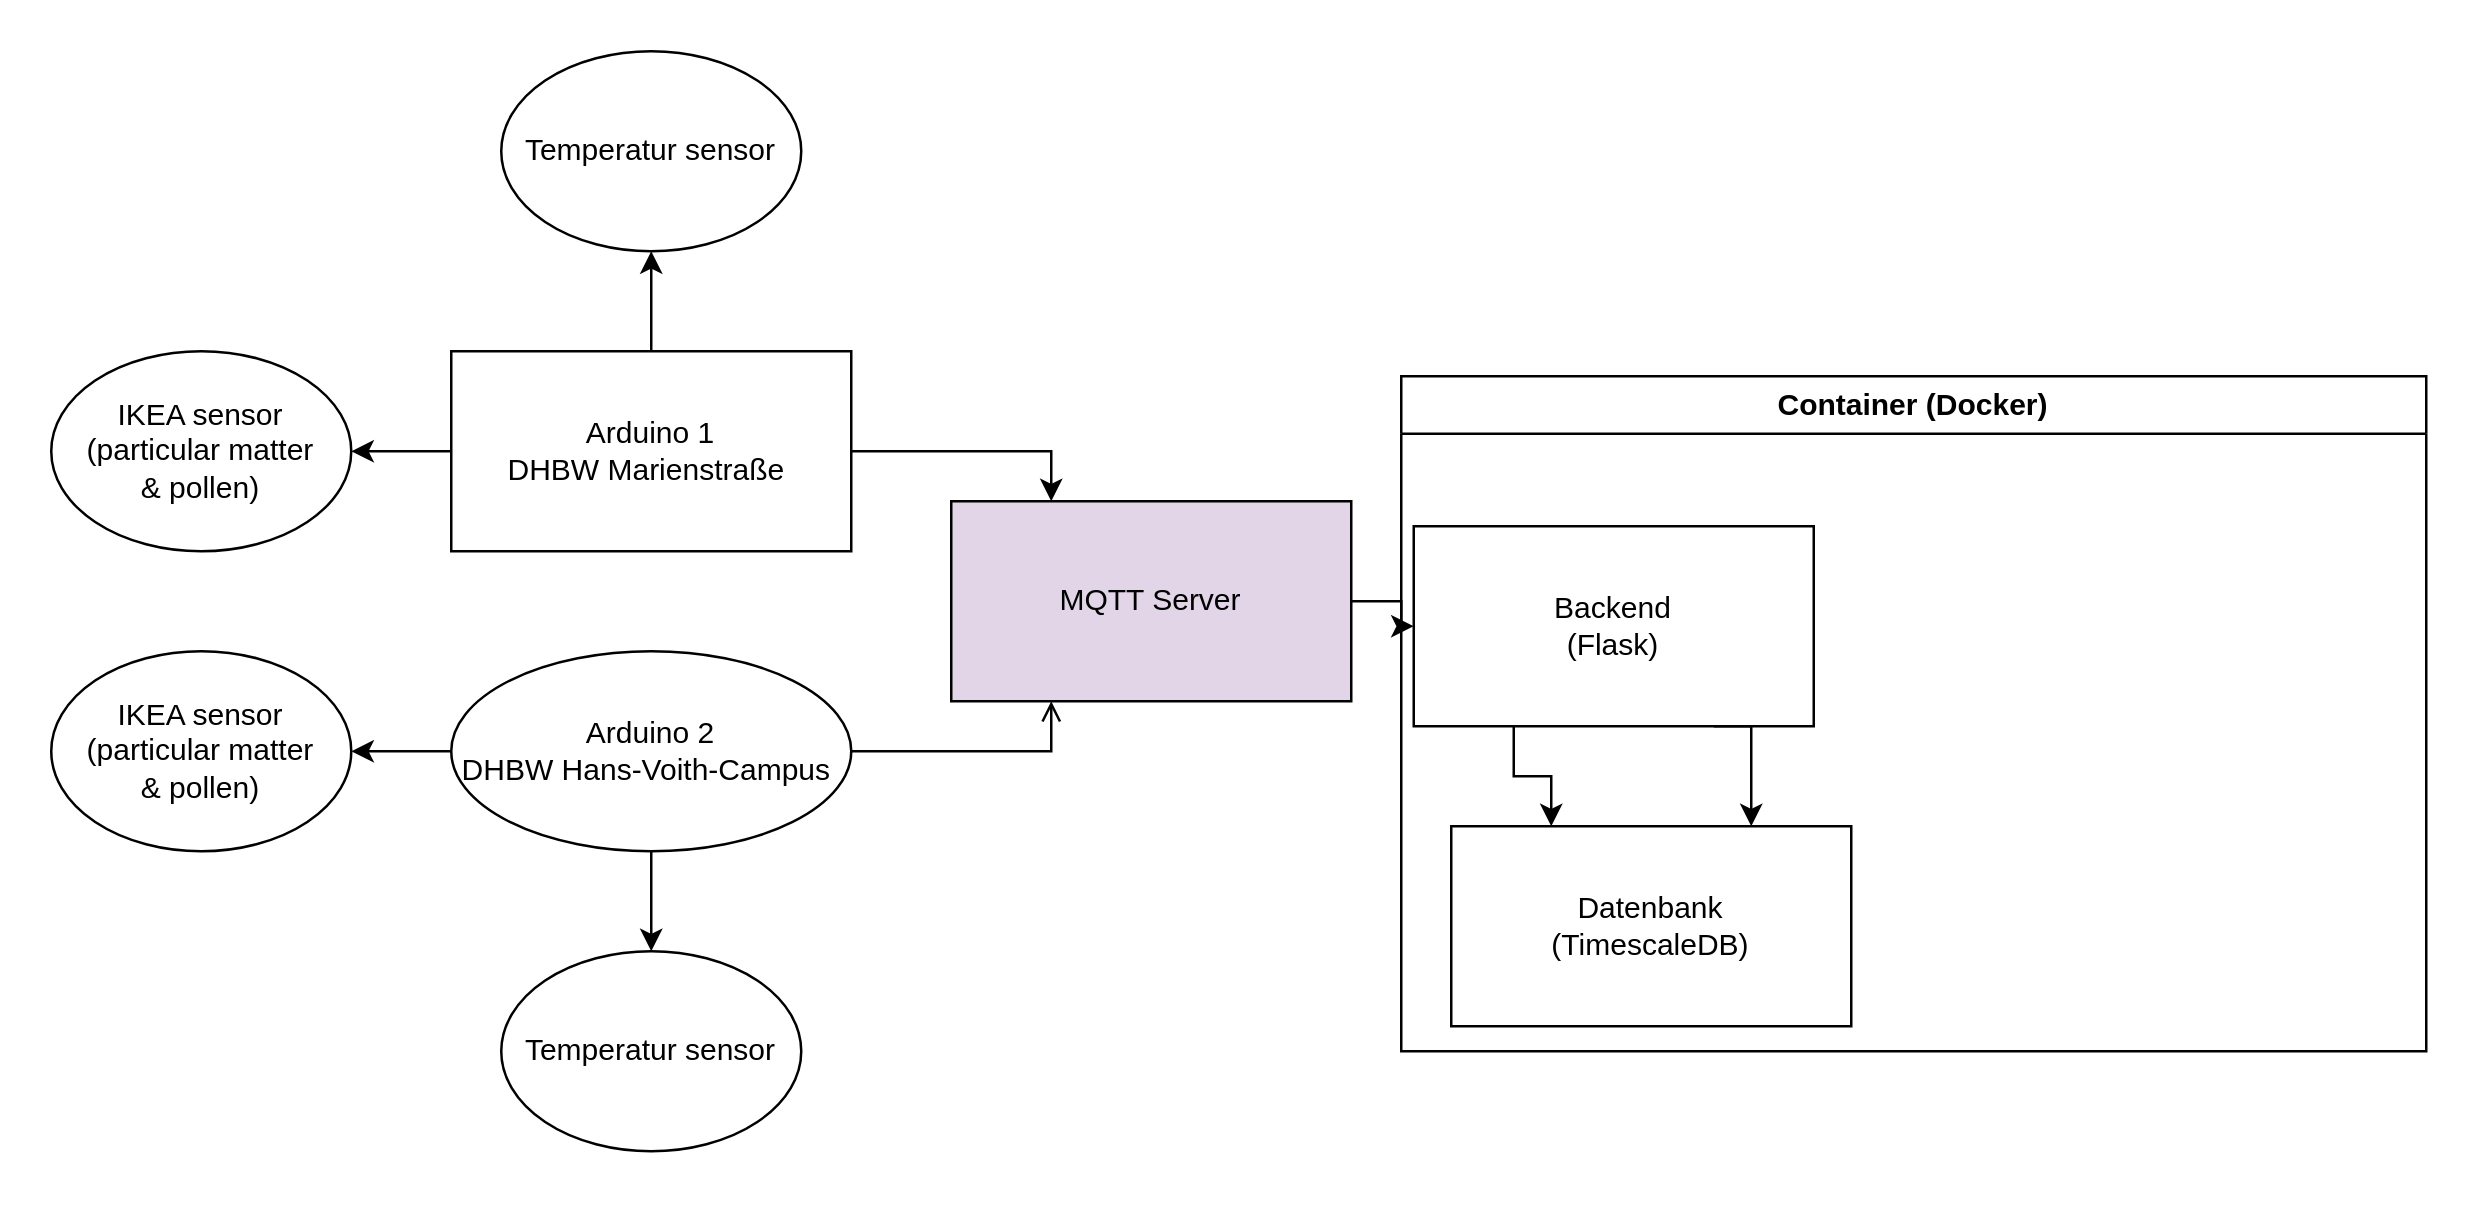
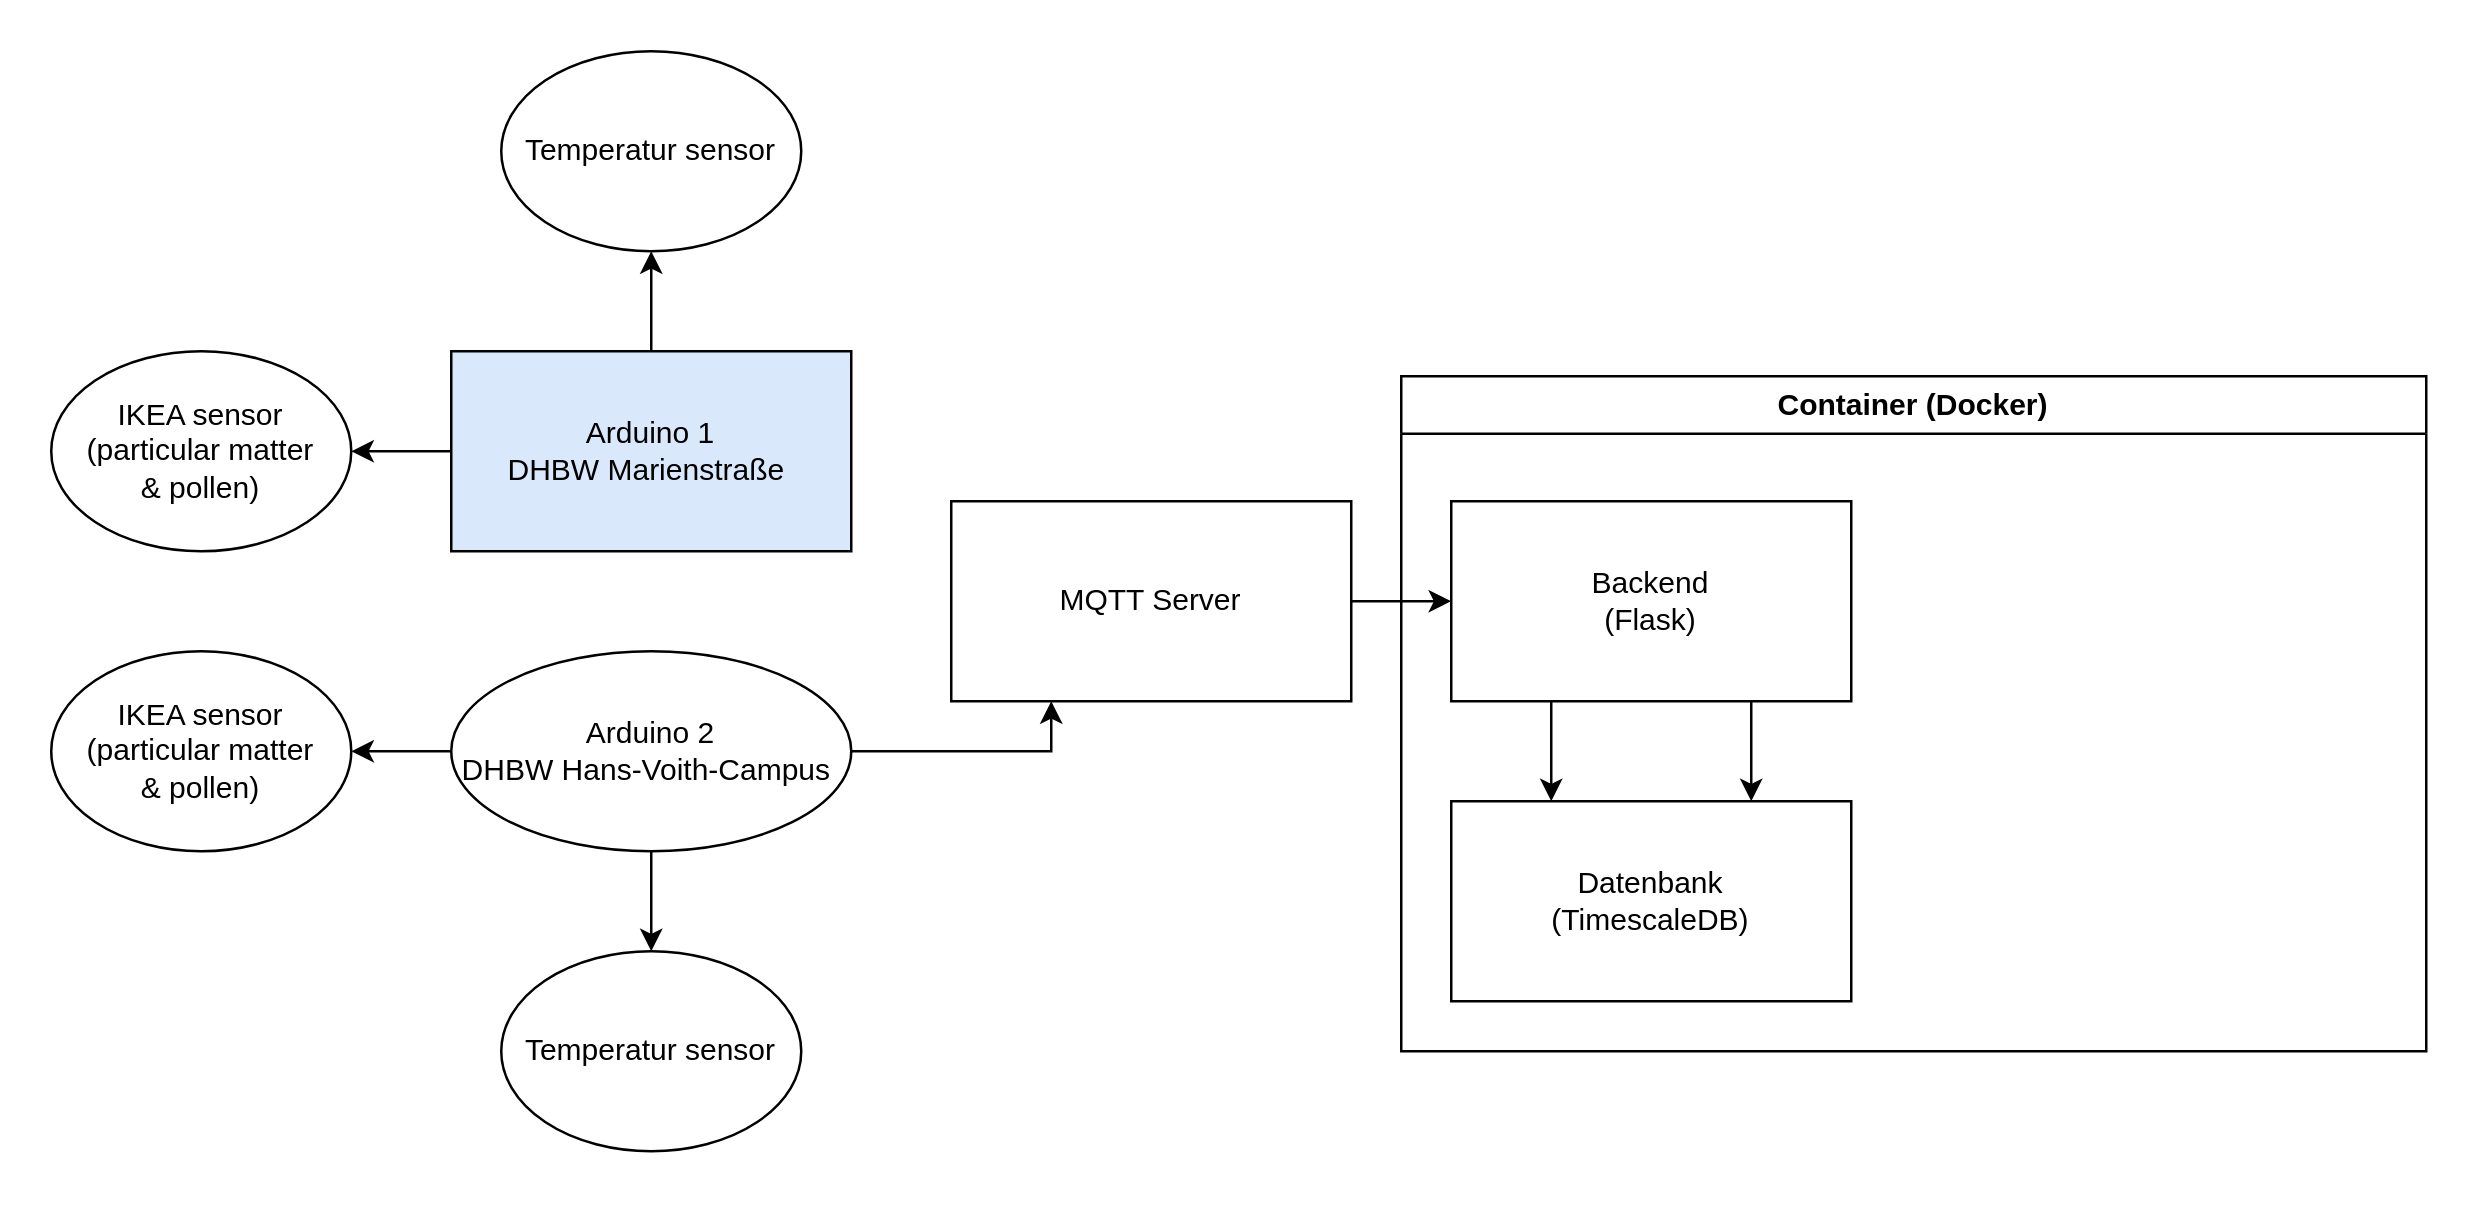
node "Arduino 1 DHBW Marienstraße": fillcolor #ffffff -> #dae8fc
edge "Arduino 1 DHBW Marienstraße" -> "MQTT Server": removed
node "MQTT Server": fillcolor #e1d5e7 -> #ffffff
node "Backend (Flask)": moved (1614, 626) -> (1651, 601)
edge "Arduino 2 DHBW Hans-Voith-Campus" -> "MQTT Server": arrowhead open -> classic
node "Datenbank (TimescaleDB)": moved (1651, 926) -> (1651, 901)
